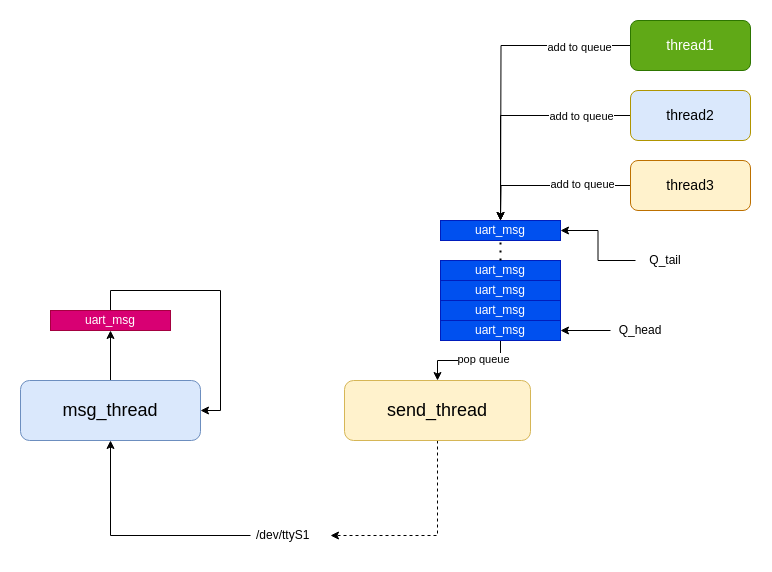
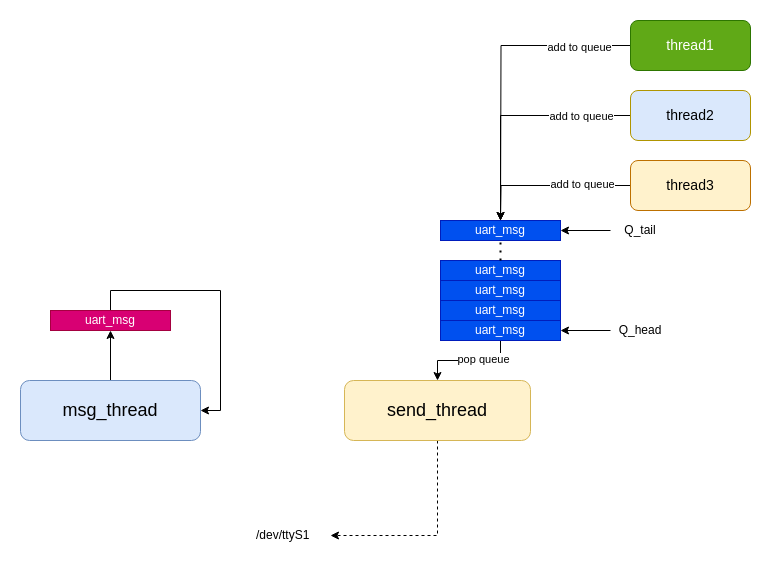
node "Q_tail": moved (666, 261) -> (641, 231)
edge "/dev/ttyS1" -> "msg_thread": removed
